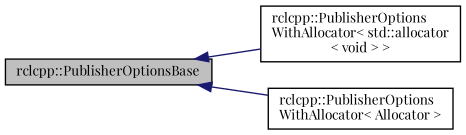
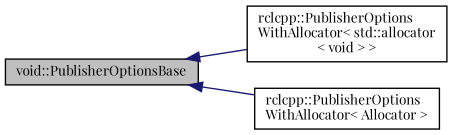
node "rclcpp::PublisherOptionsBase": label "rclcpp::PublisherOptionsBase" -> "void::PublisherOptionsBase"
